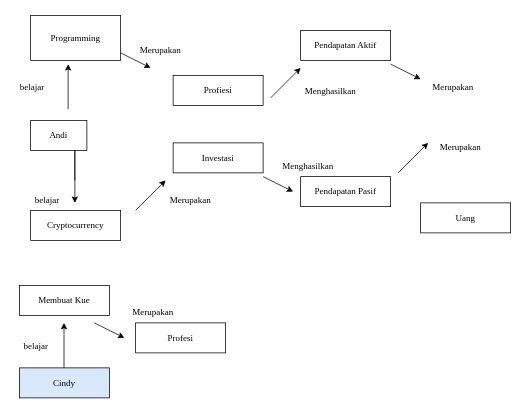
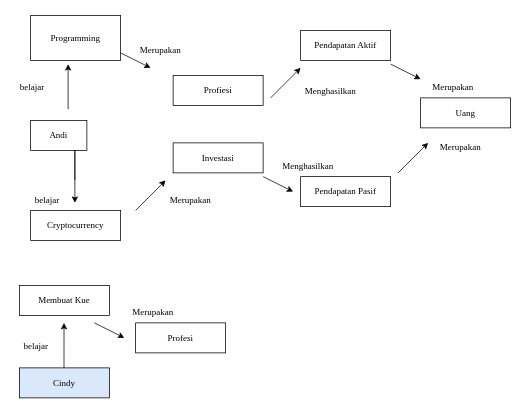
node "Uang": moved (465, 218) -> (465, 113)
